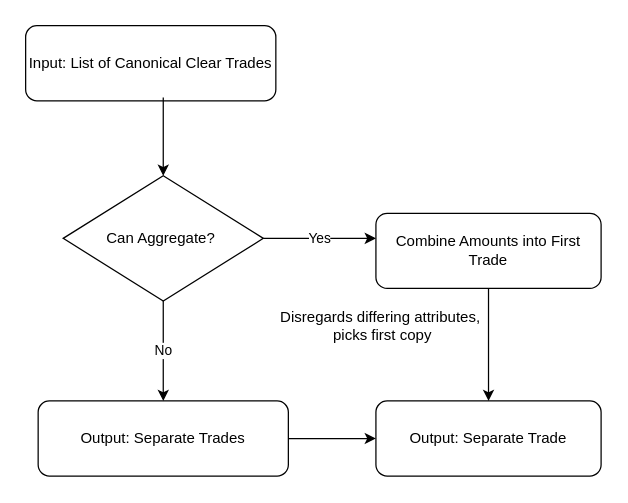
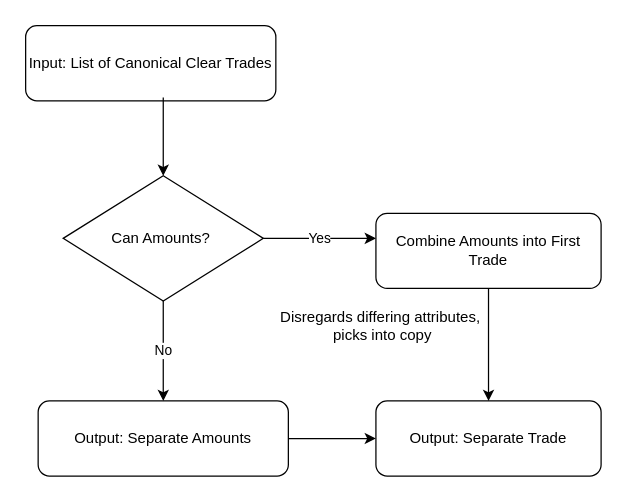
node "Can Aggregate?": label "Can Aggregate?" -> "Can Amounts?"
node "Disregards differing attributes, picks first copy": label "Disregards differing attributes, picks first copy" -> "Disregards differing attributes, picks into copy"
node "Output: Separate Trades": label "Output: Separate Trades" -> "Output: Separate Amounts"
